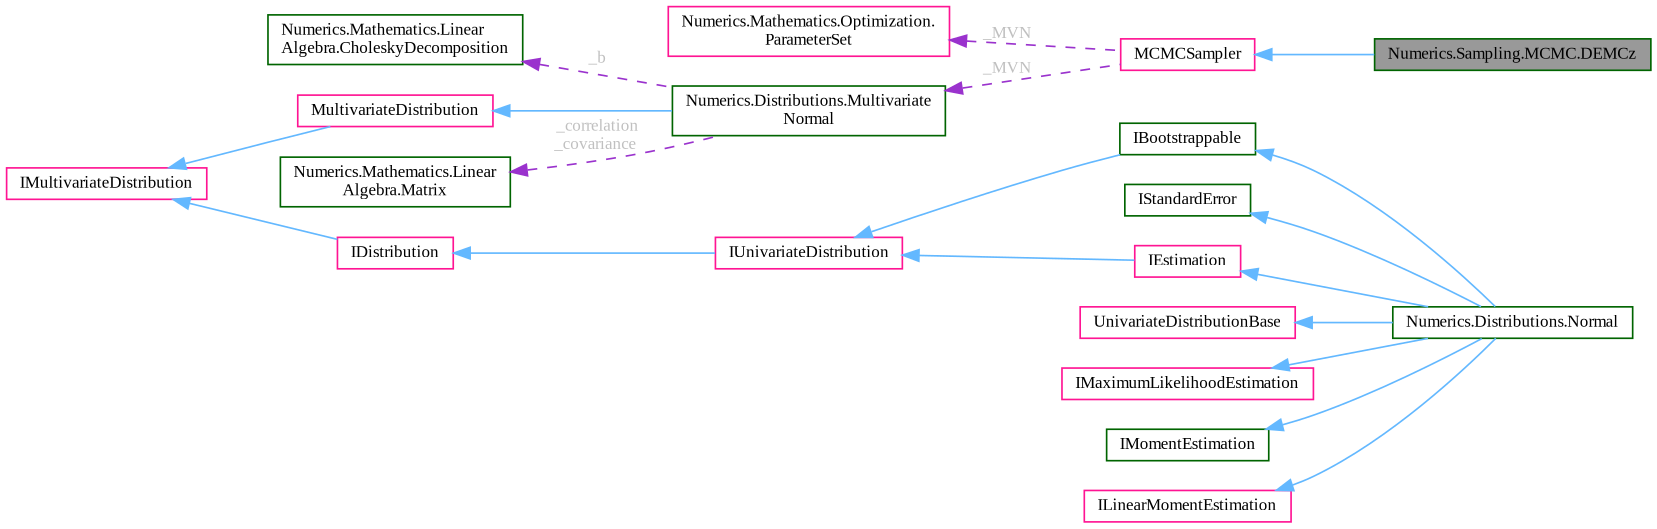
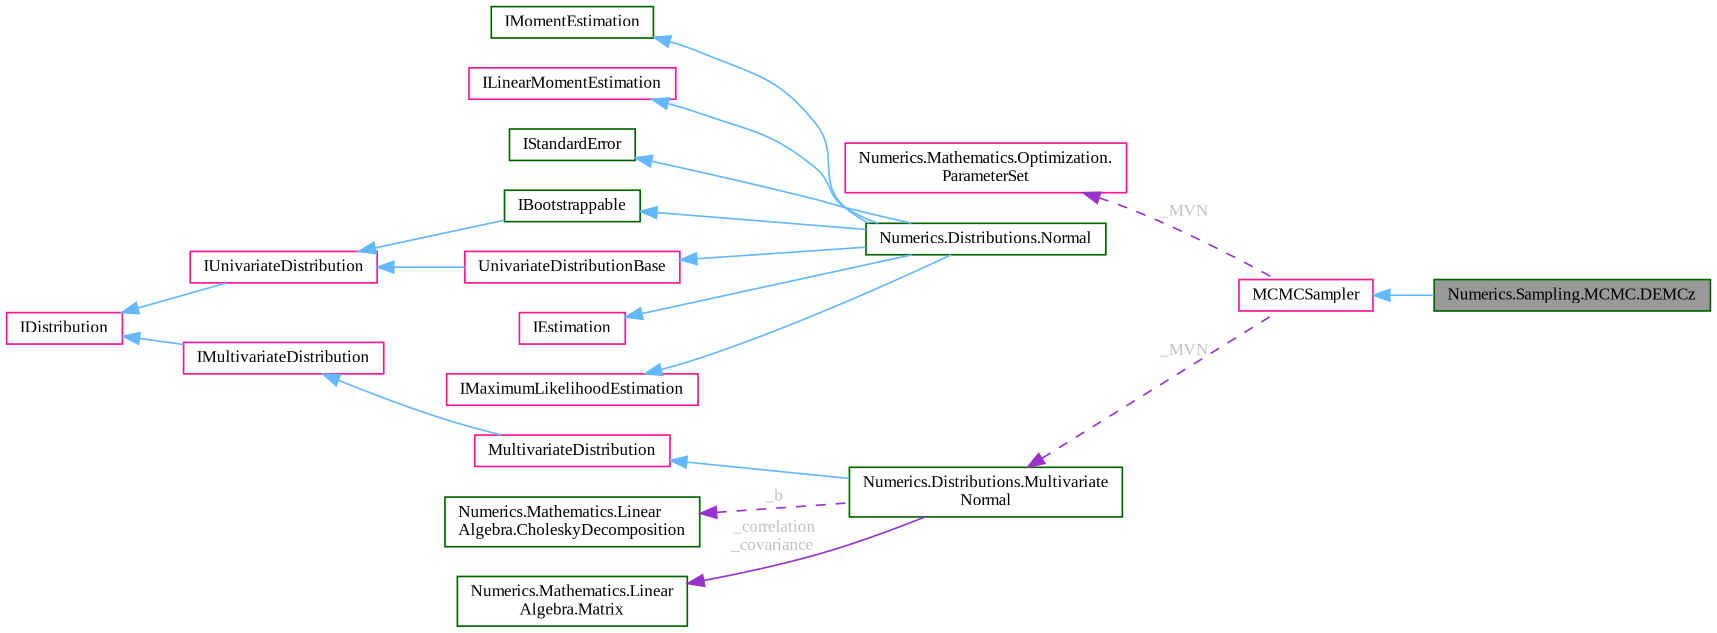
edge "Numerics.Distributions.Multivariate Normal" -> "Numerics.Mathematics.Linear Algebra.Matrix": style dashed -> solid
edge "IDistribution" -> "IMultivariateDistribution": reversed
edge "IEstimation" -> "IUnivariateDistribution": now "UnivariateDistributionBase" -> "IUnivariateDistribution"
